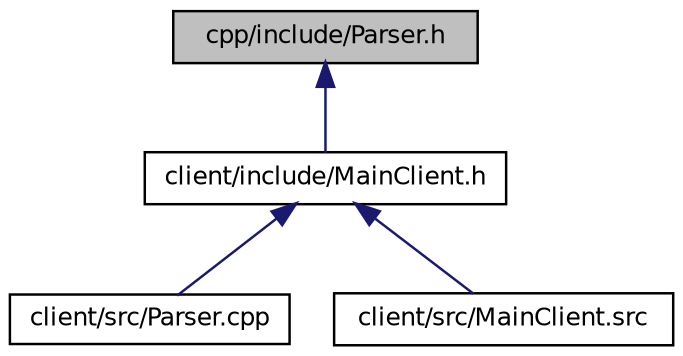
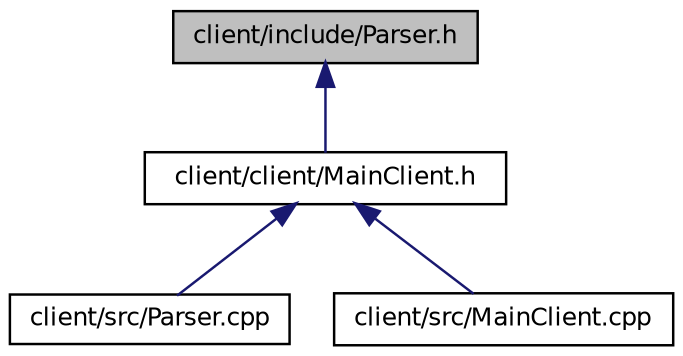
node "cpp/include/Parser.h": label "cpp/include/Parser.h" -> "client/include/Parser.h"
node "client/include/MainClient.h": label "client/include/MainClient.h" -> "client/client/MainClient.h"
node "client/src/MainClient.src": label "client/src/MainClient.src" -> "client/src/MainClient.cpp"
